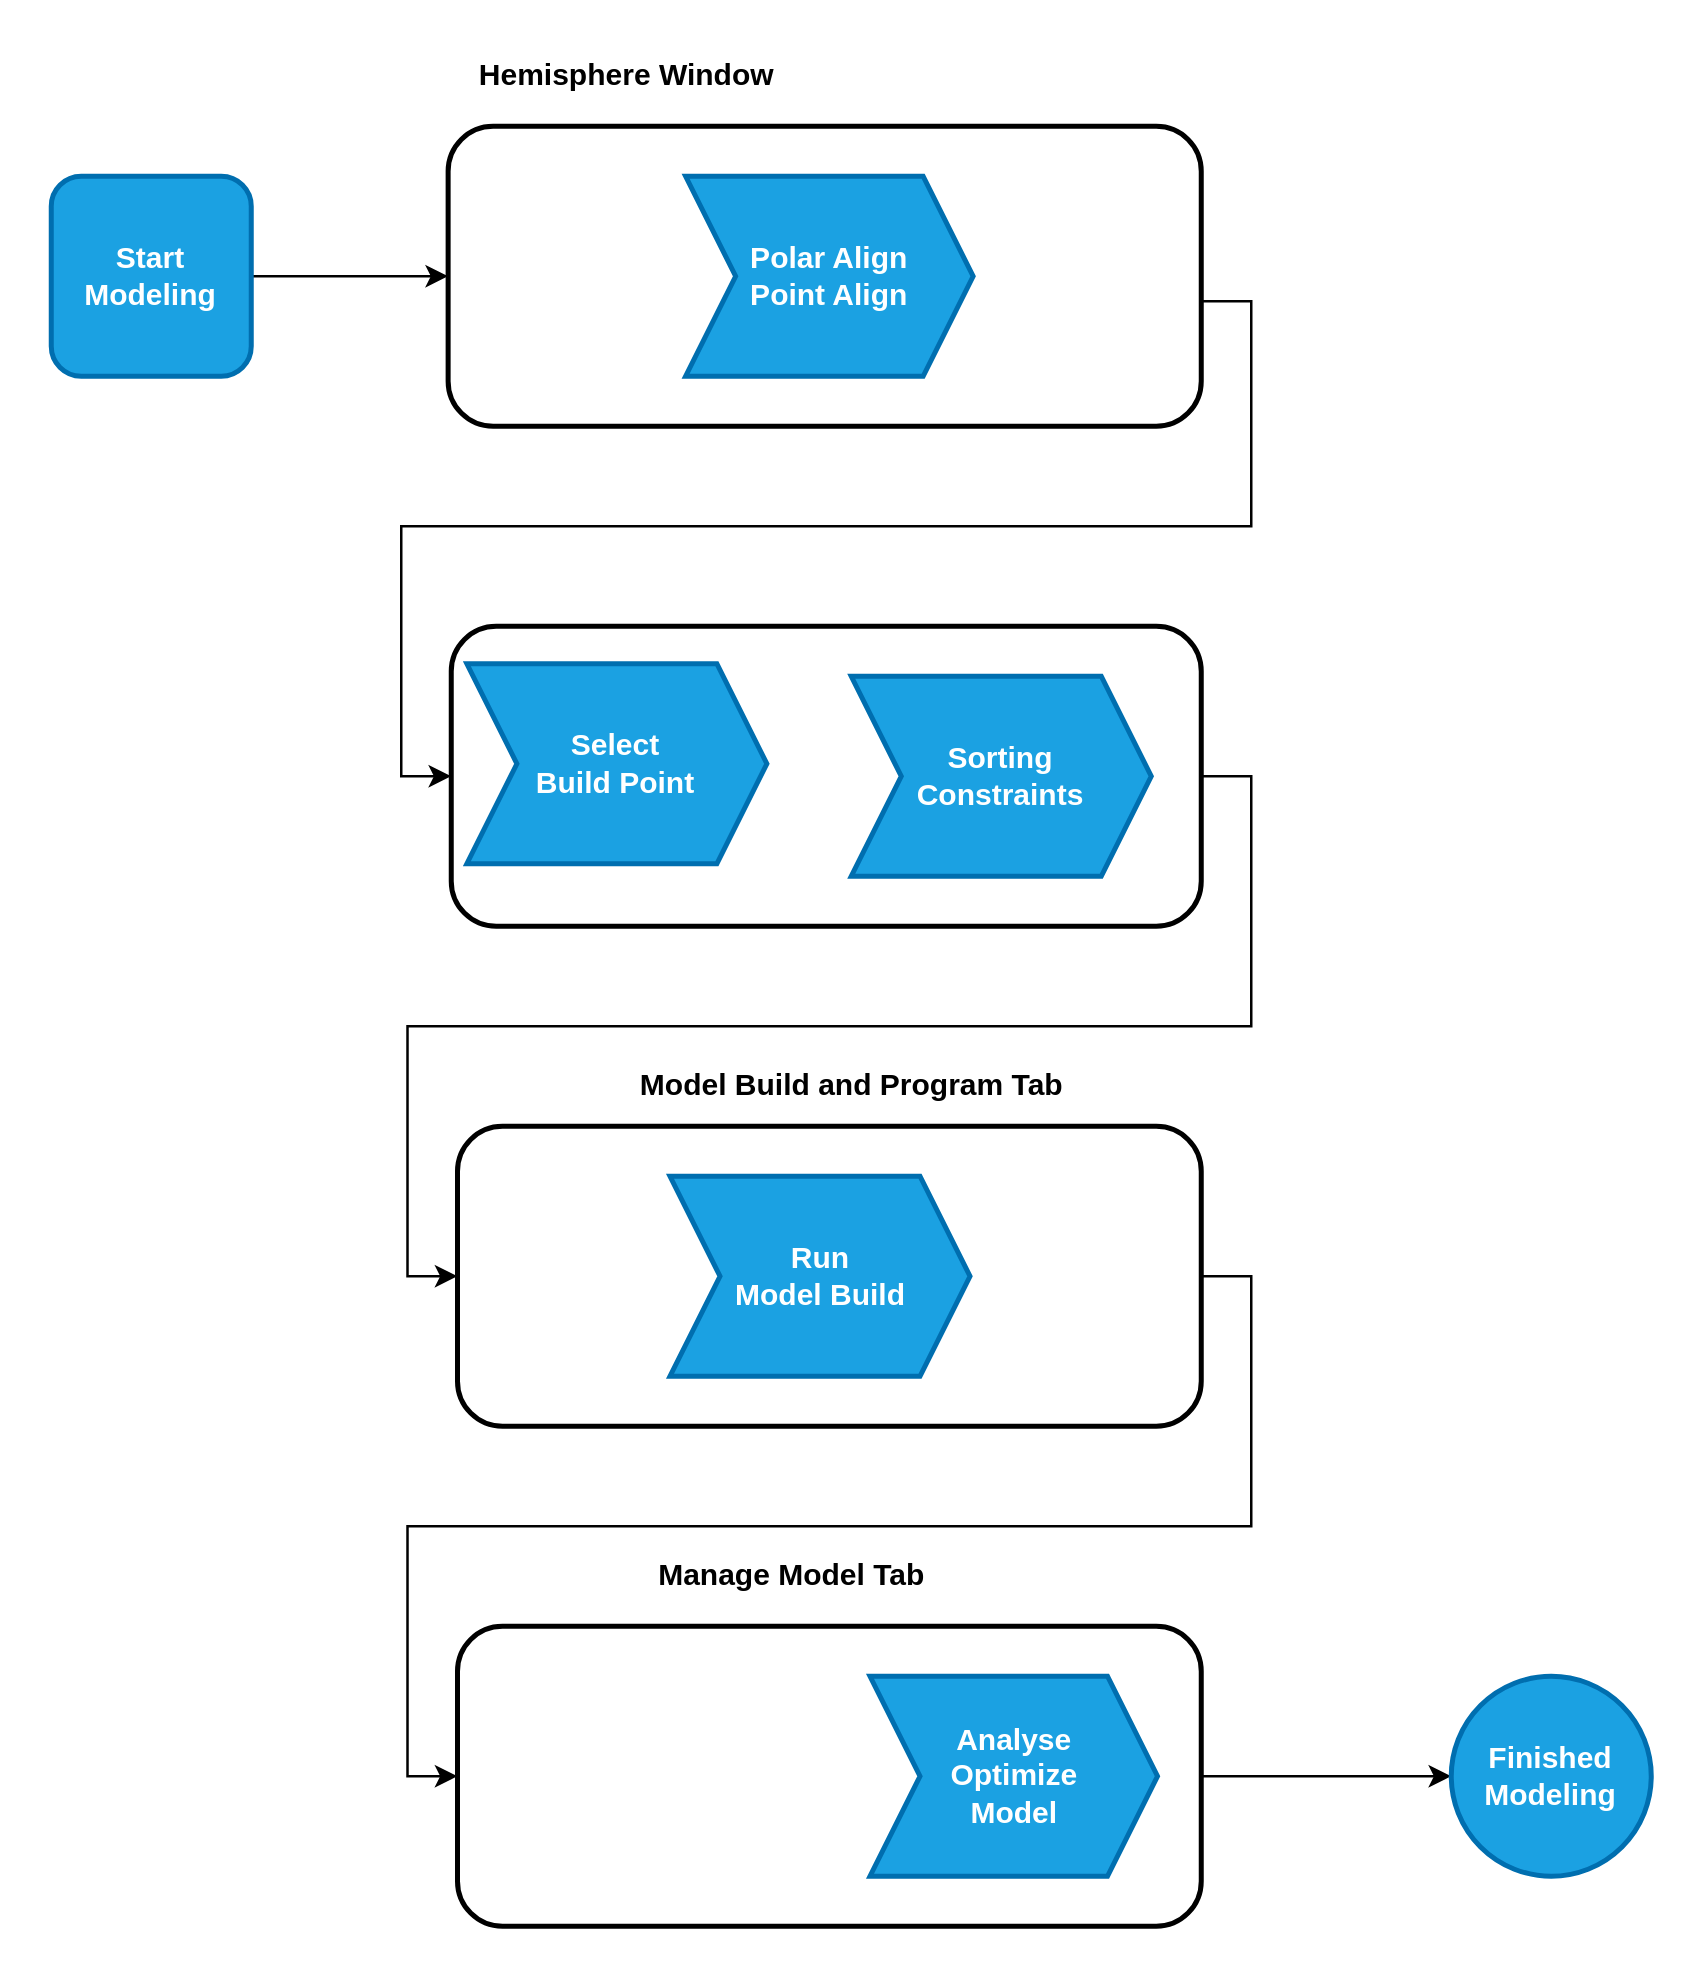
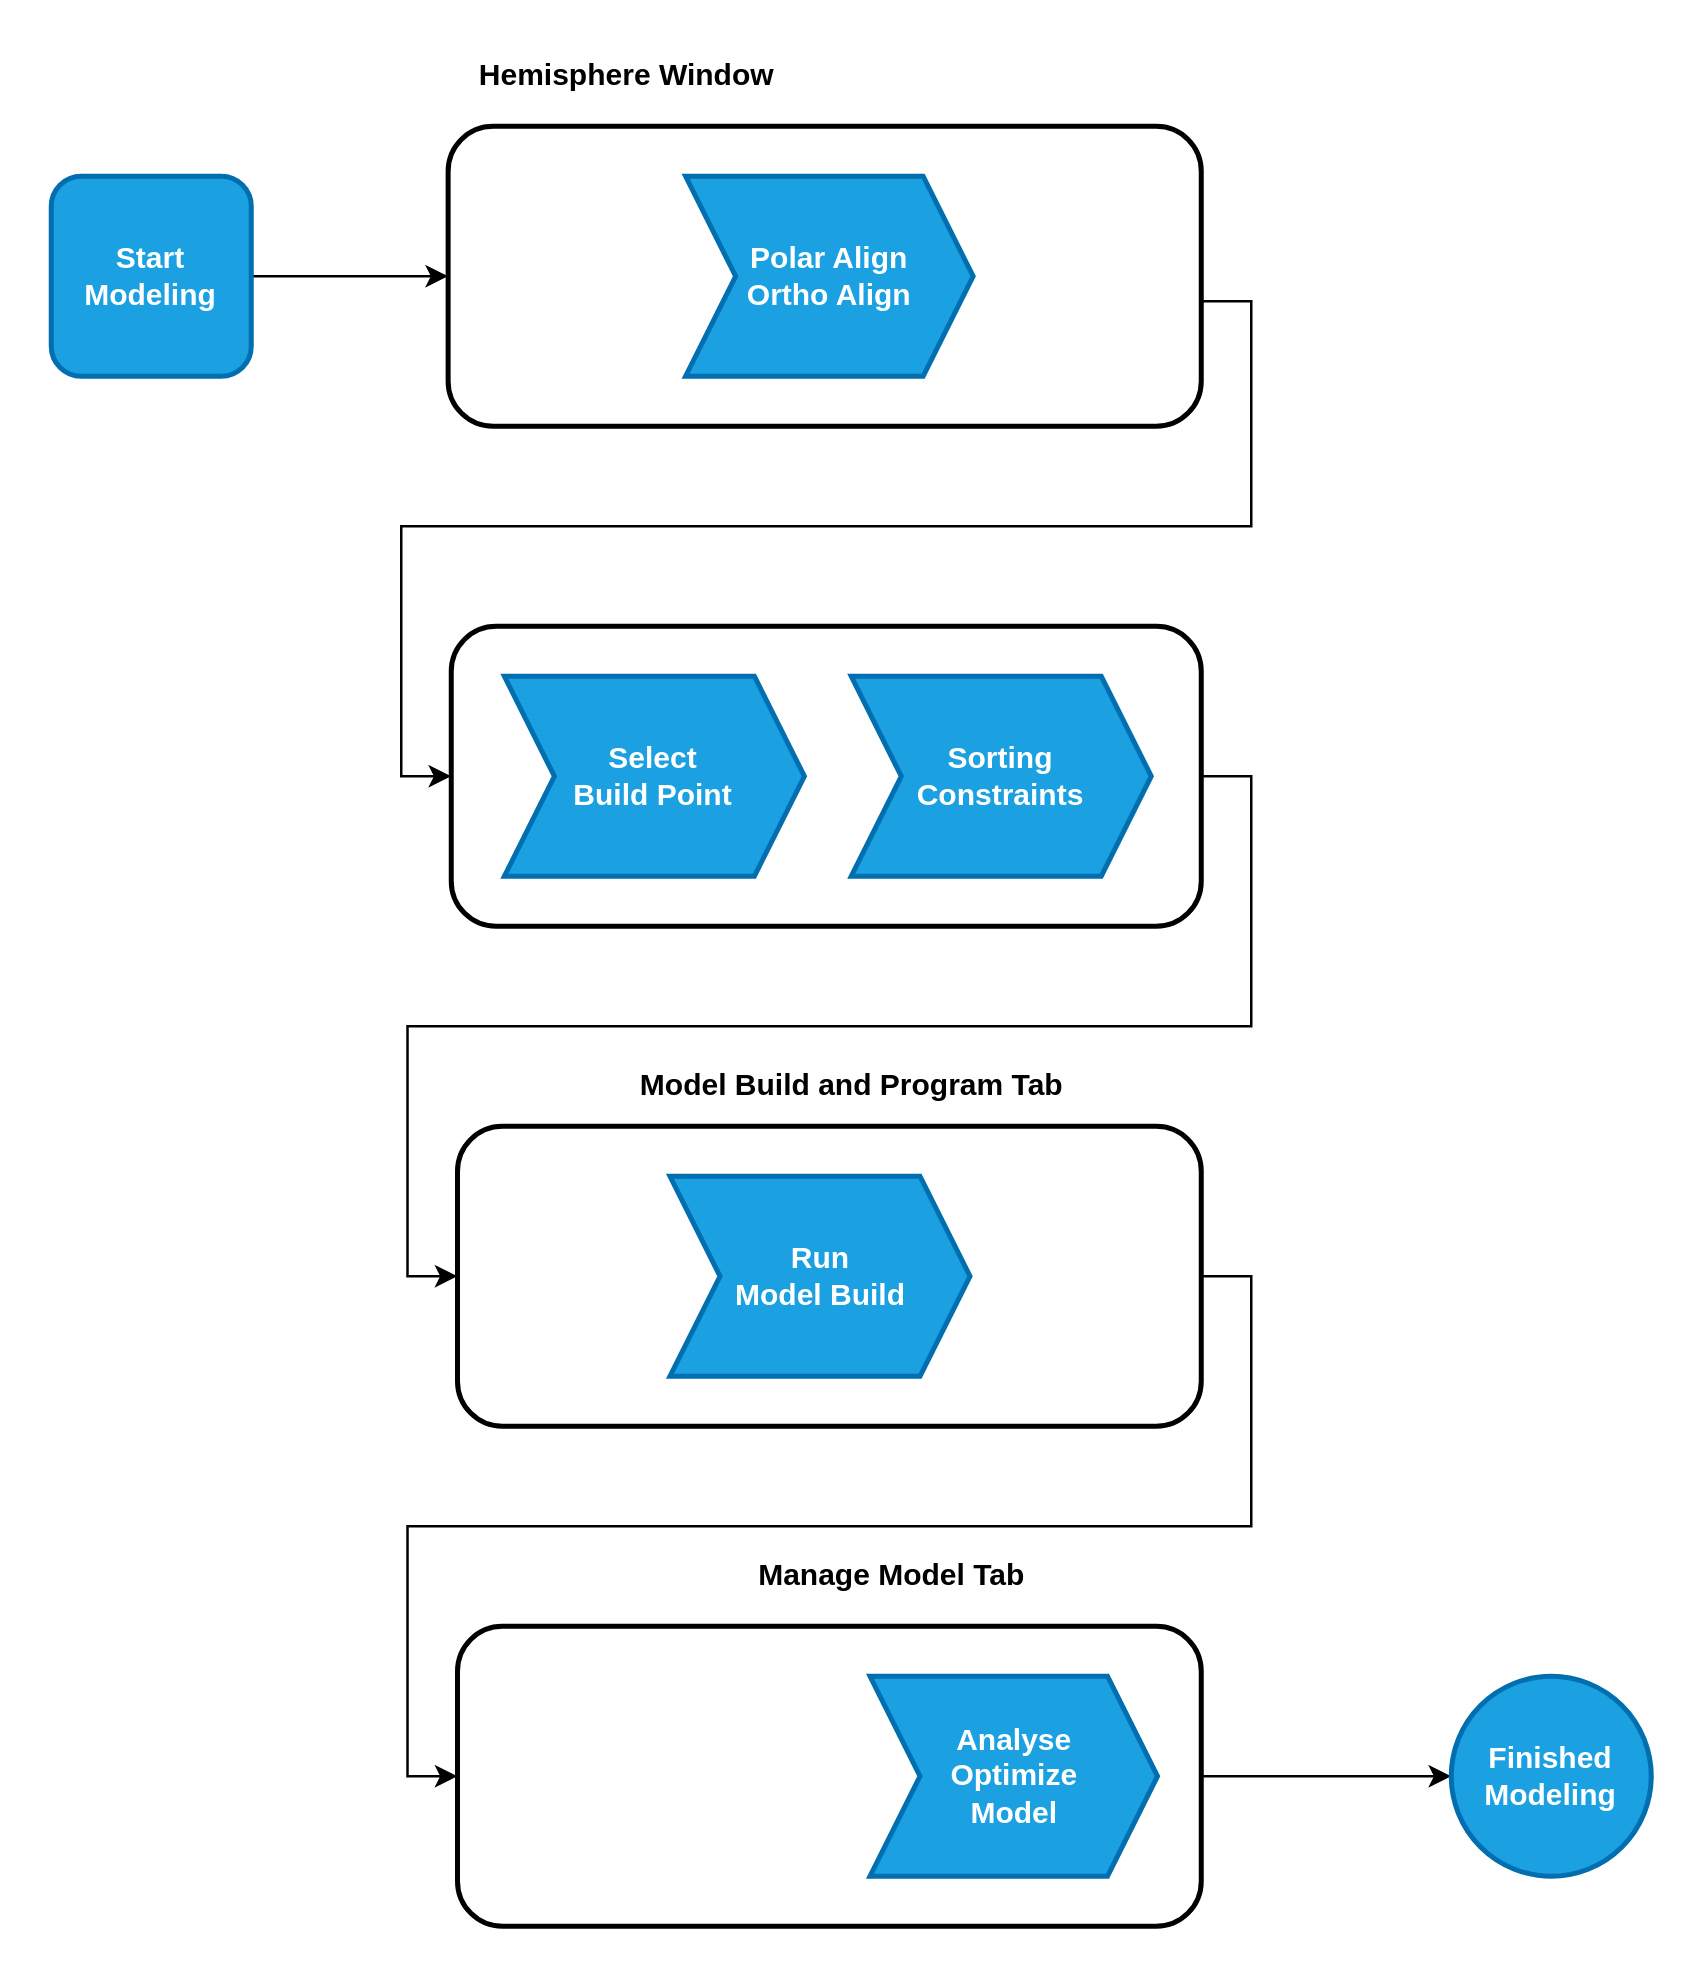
node "Polar Align Point Align": label "Polar Align Point Align" -> "Polar Align Ortho Align"
node "Select Build Point": moved (617, 764) -> (654, 776)
node "Manage Model Tab": moved (792, 1576) -> (892, 1576)
